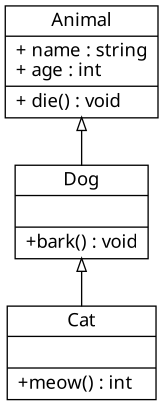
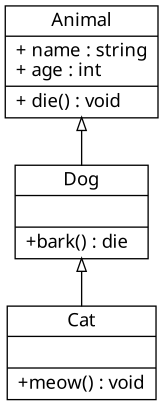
node "Dog": text "+bark() : void" -> "+bark() : die"
node "Cat": text "+meow() : int" -> "+meow() : void"
